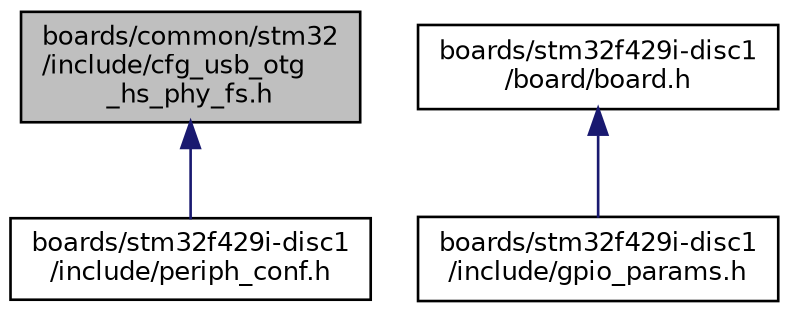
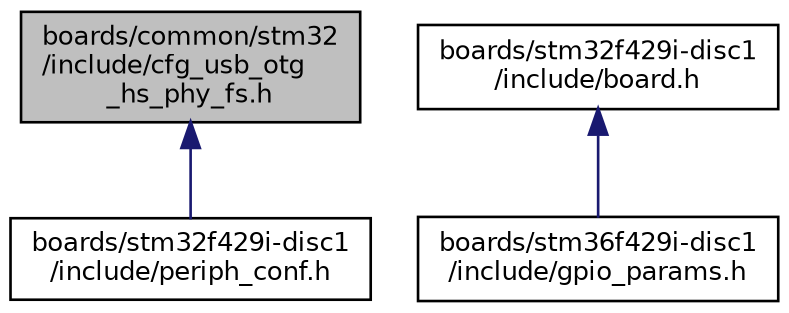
node "boards/stm32f429i-disc1 /board/board.h": label "boards/stm32f429i-disc1 /board/board.h" -> "boards/stm32f429i-disc1 /include/board.h"
node "boards/stm32f429i-disc1 /include/gpio_params.h": label "boards/stm32f429i-disc1 /include/gpio_params.h" -> "boards/stm36f429i-disc1 /include/gpio_params.h"
